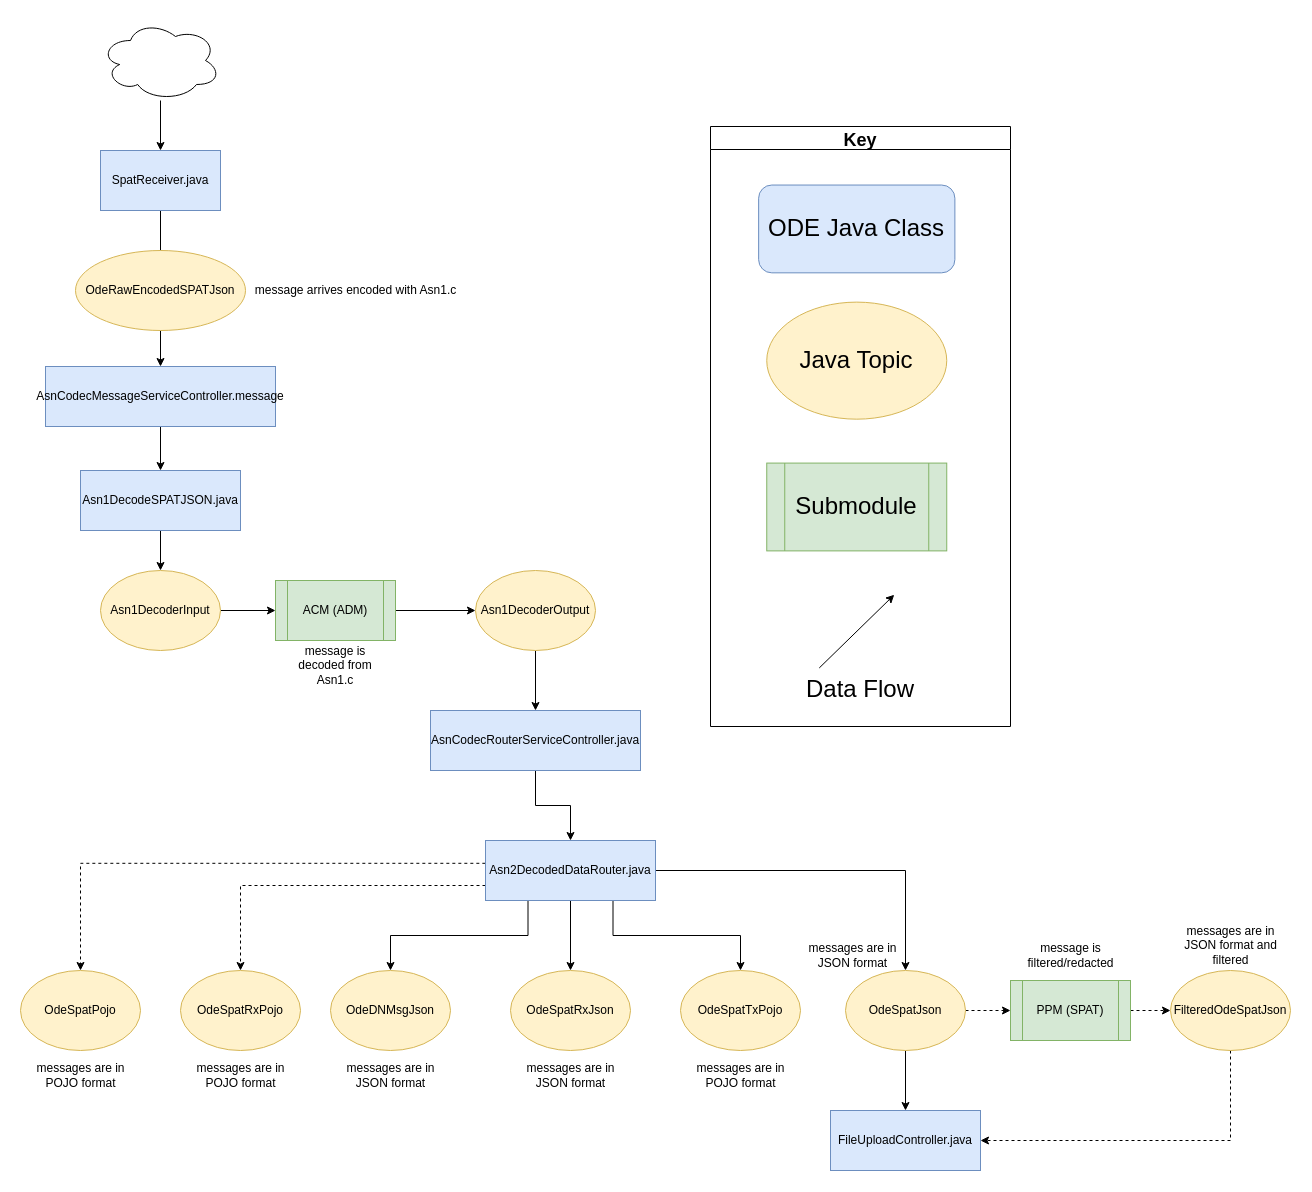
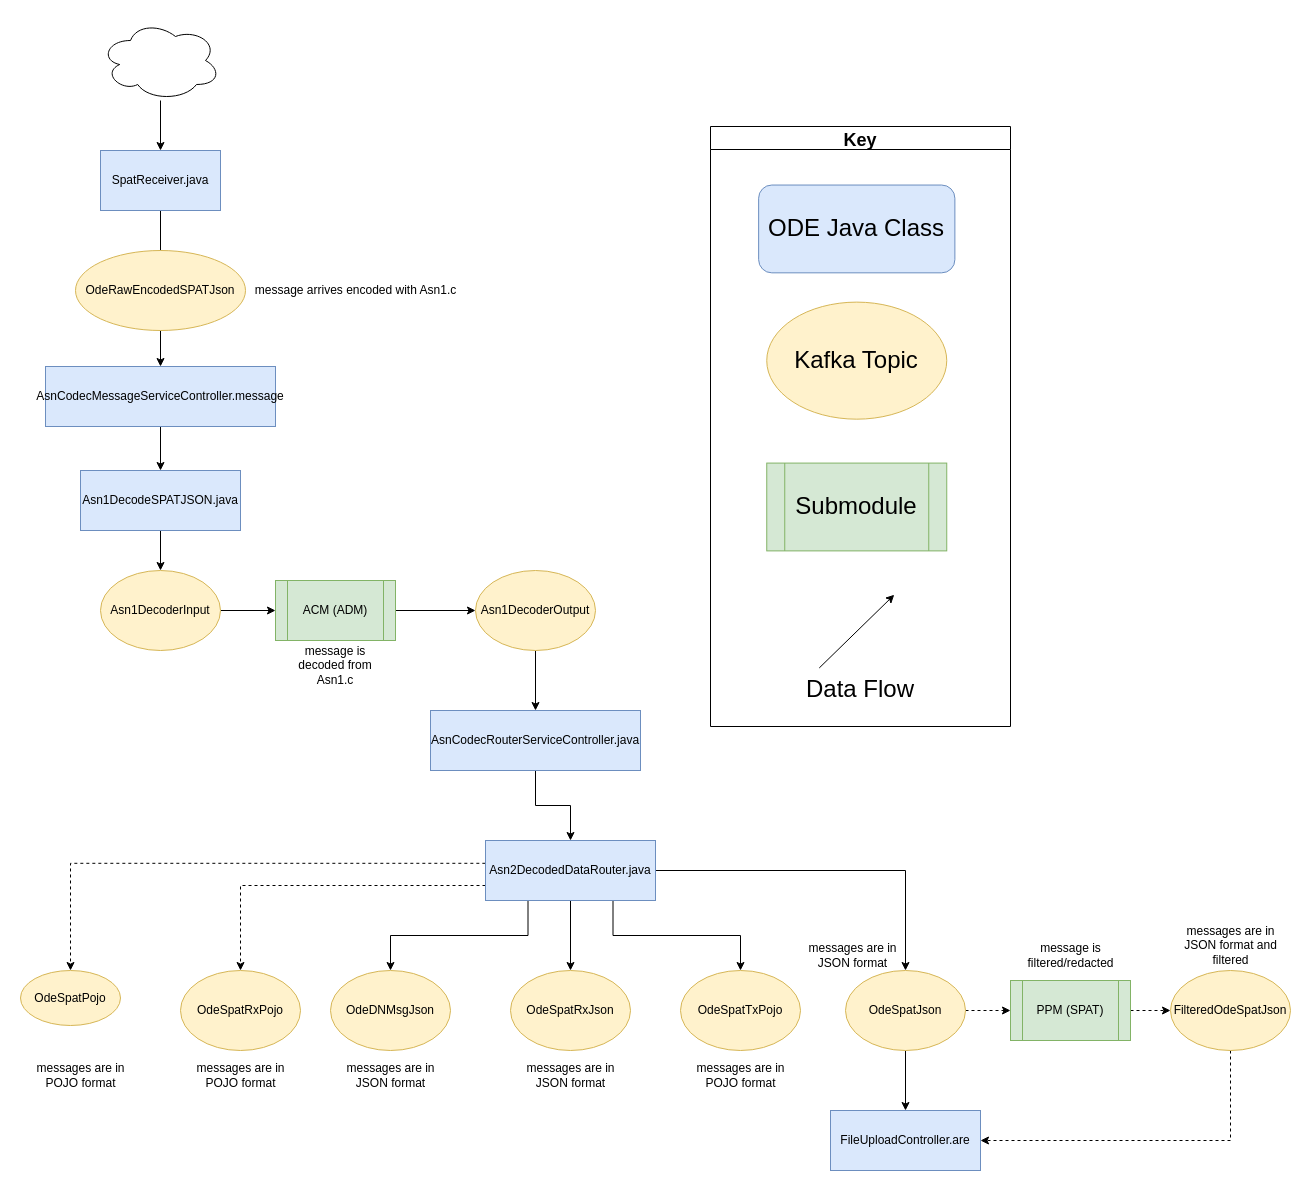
node "Java Topic": label "Java Topic" -> "Kafka Topic"
node "OdeSpatPojo": size 120x80 -> 100x55
node "FileUploadController.java": label "FileUploadController.java" -> "FileUploadController.are"
